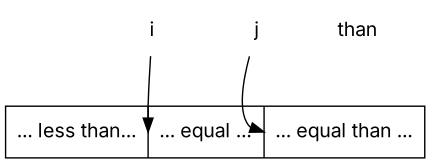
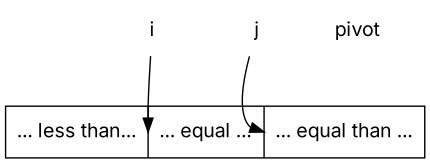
node "than": label "than" -> "pivot"
